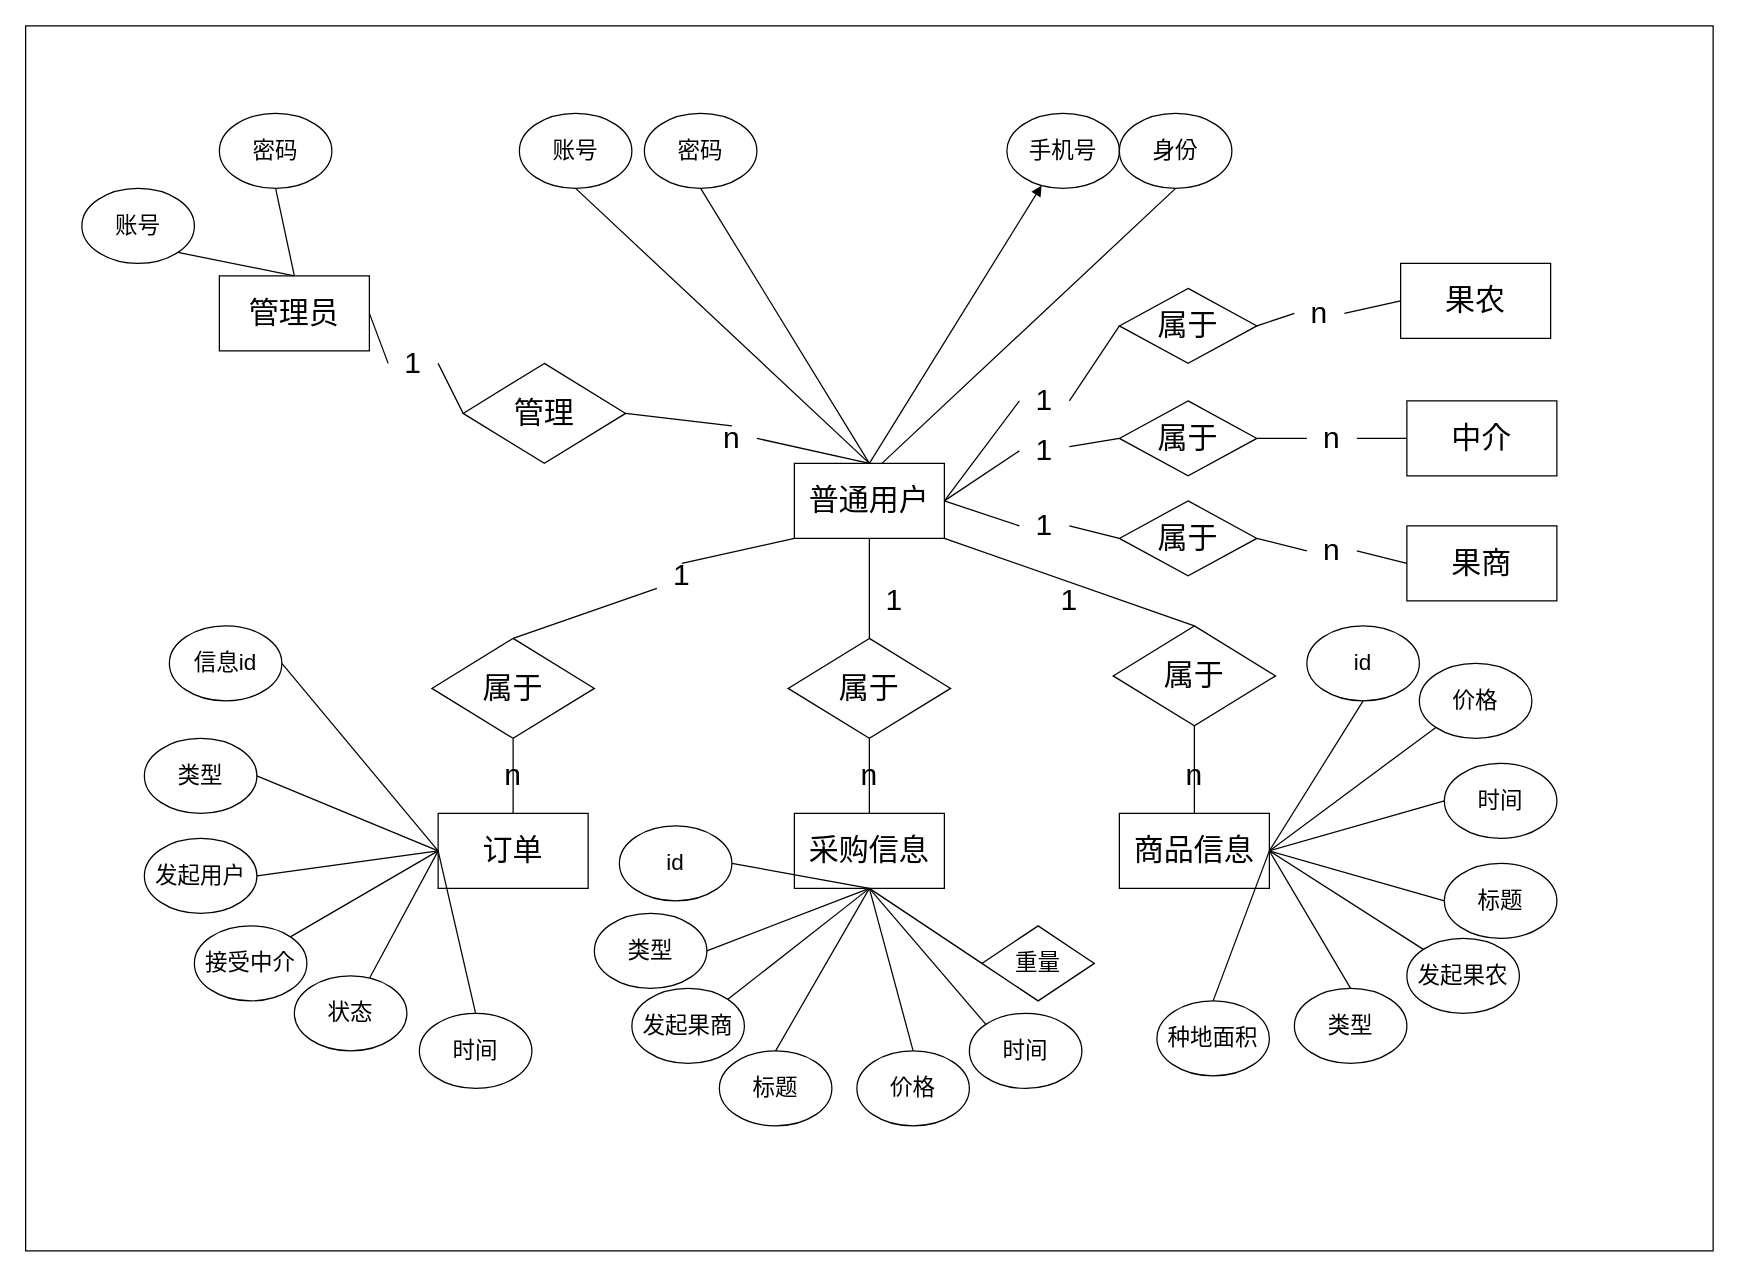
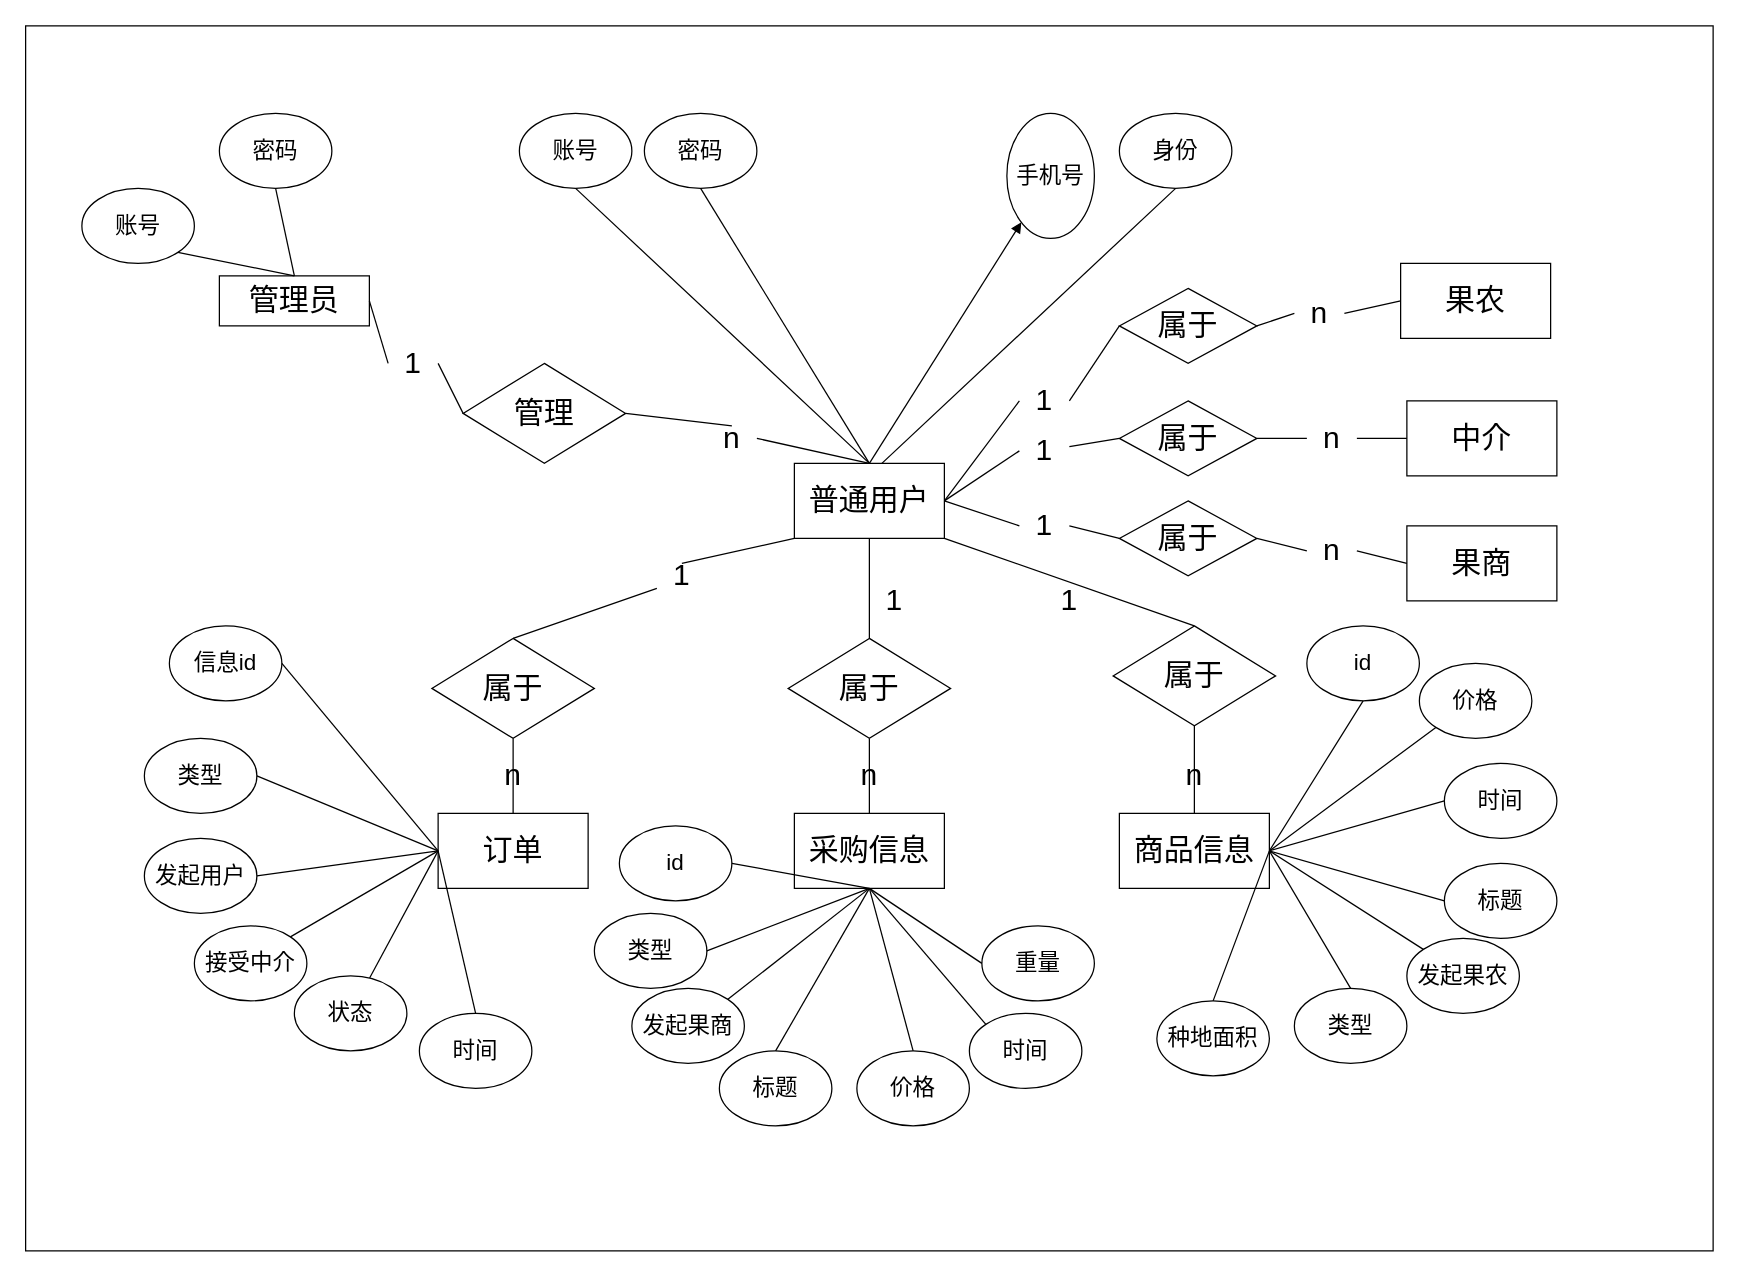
node "手机号": size 113x75 -> 88x125
node "管理员": size 150x75 -> 150x50
node "重量": shape diamond -> ellipse
